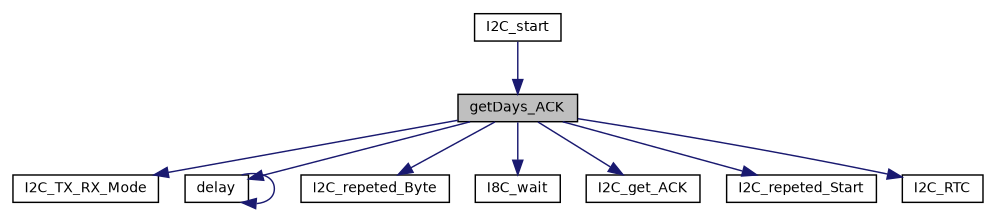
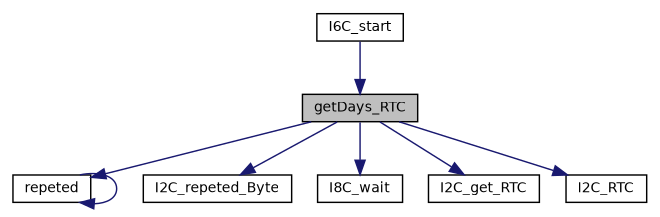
node "I2C_start": label "I2C_start" -> "I6C_start"
node "getDays_ACK": label "getDays_ACK" -> "getDays_RTC"
node "I2C_TX_RX_Mode": removed
node "delay": label "delay" -> "repeted"
node "I2C_get_ACK": label "I2C_get_ACK" -> "I2C_get_RTC"
node "I2C_repeted_Start": removed
